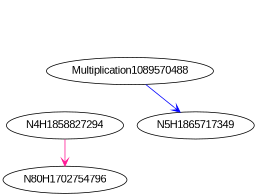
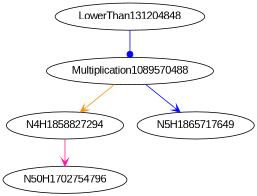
node "LowerThan131204848": added
edge "Multiplication1089570488" -> "N4H1858827294": added
node "N5H1865717349": label "N5H1865717349" -> "N5H1865717649"
node "N80H1702754796": label "N80H1702754796" -> "N50H1702754796"
